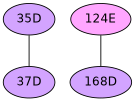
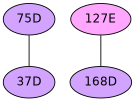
node "35D": label "35D" -> "75D"
node "124E": label "124E" -> "127E"
